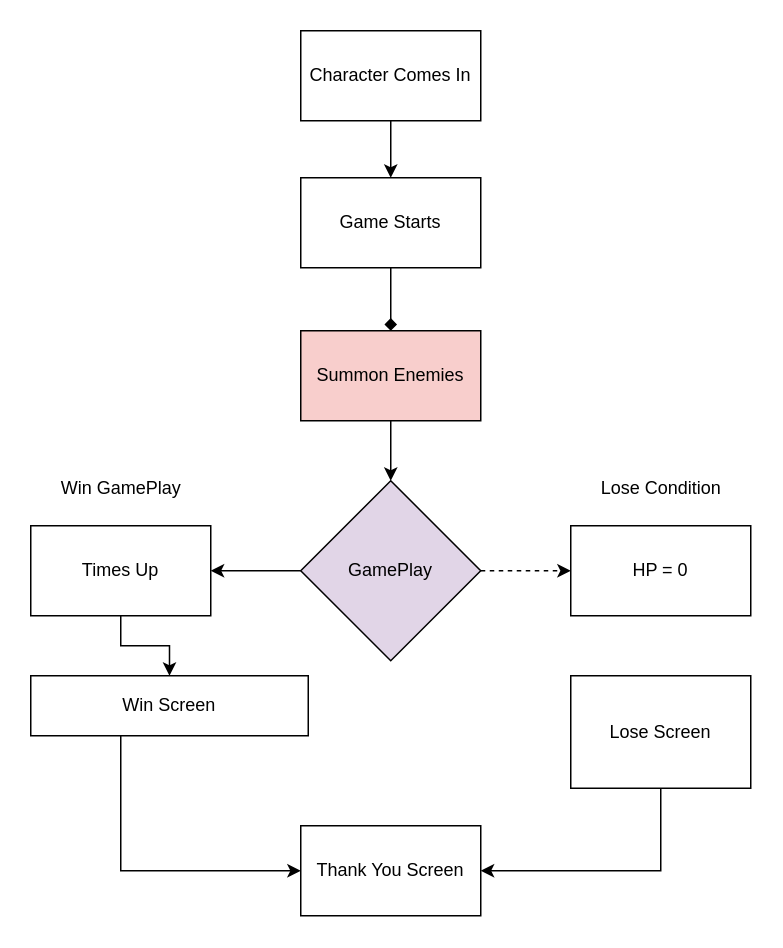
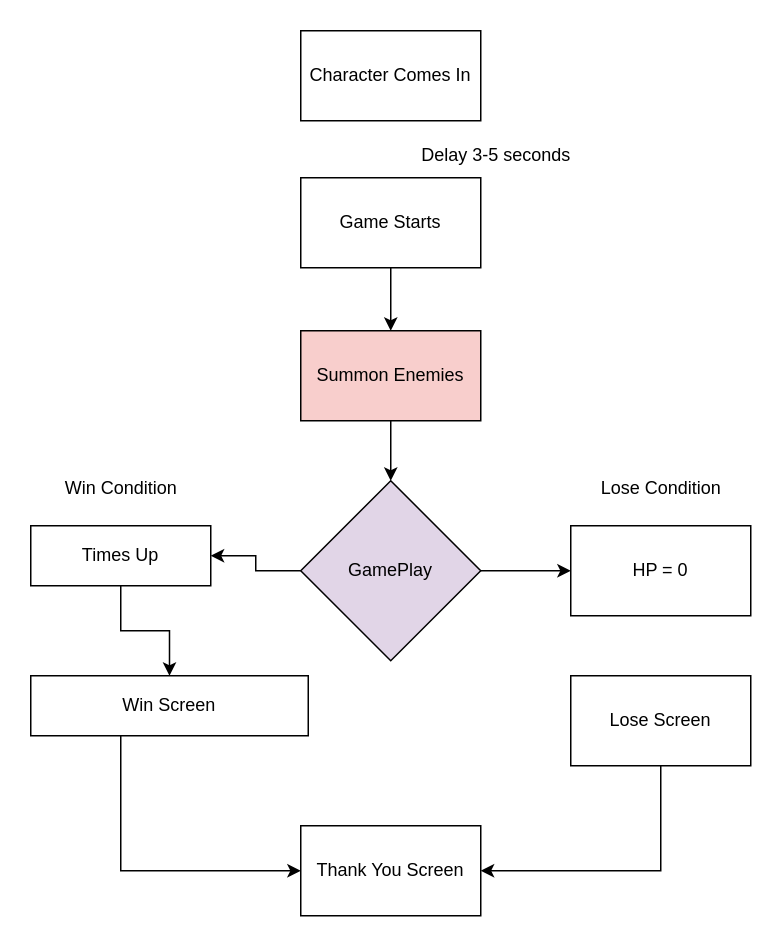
edge "Character Comes In" -> "Game Starts": removed
node "Delay 3-5 seconds": added
edge "Game Starts" -> "Summon Enemies": arrowhead diamond -> classic
node "Win GamePlay": label "Win GamePlay" -> "Win Condition"
node "Times Up": size 180x90 -> 180x60
edge "GamePlay" -> "HP = 0": style dashed -> solid
node "Lose Screen": size 180x113 -> 180x90
